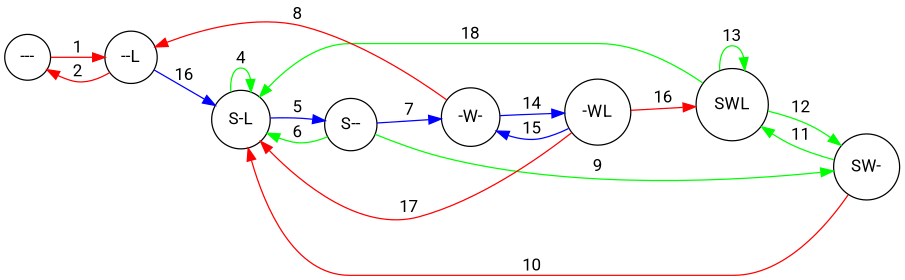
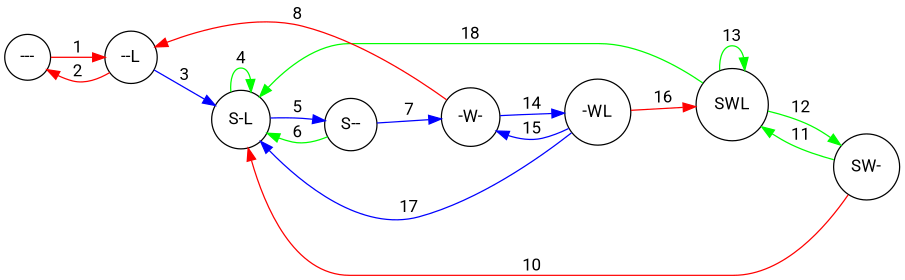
edge "--L" -- "S-L": label "16" -> "3"
edge "S--" -- "SW-": removed, label "9"
edge "-WL" -- "S-L": color red -> blue
